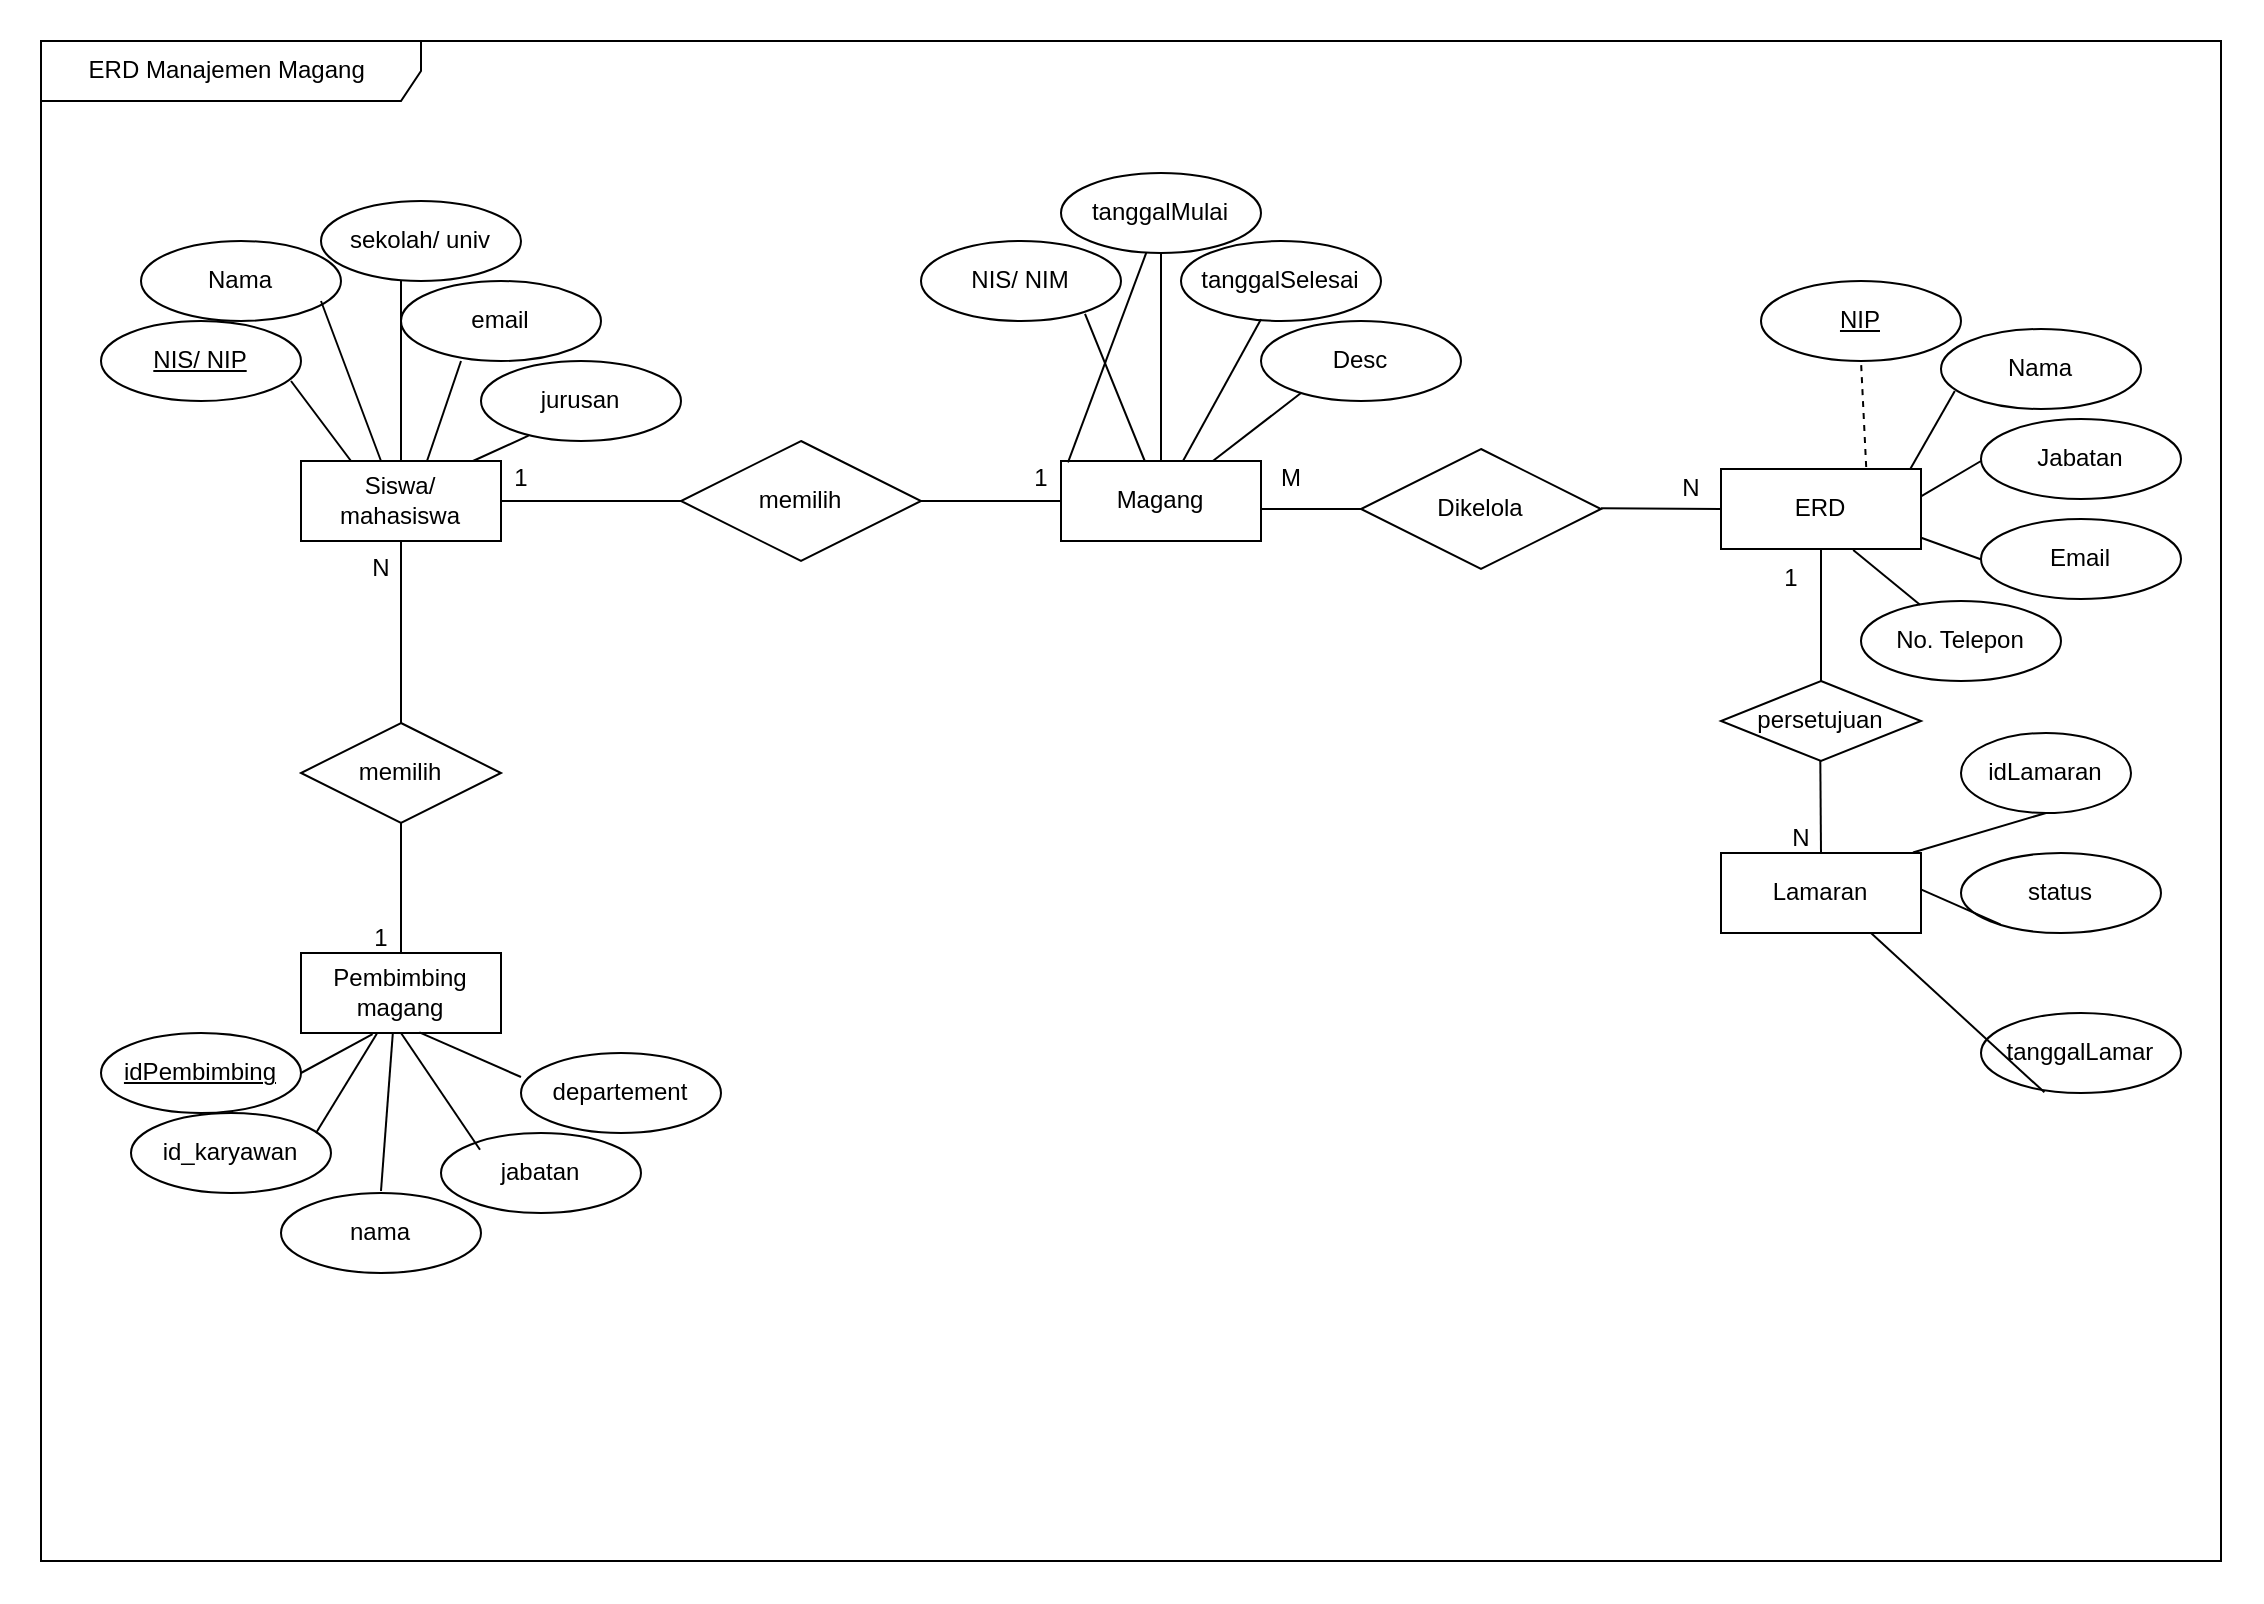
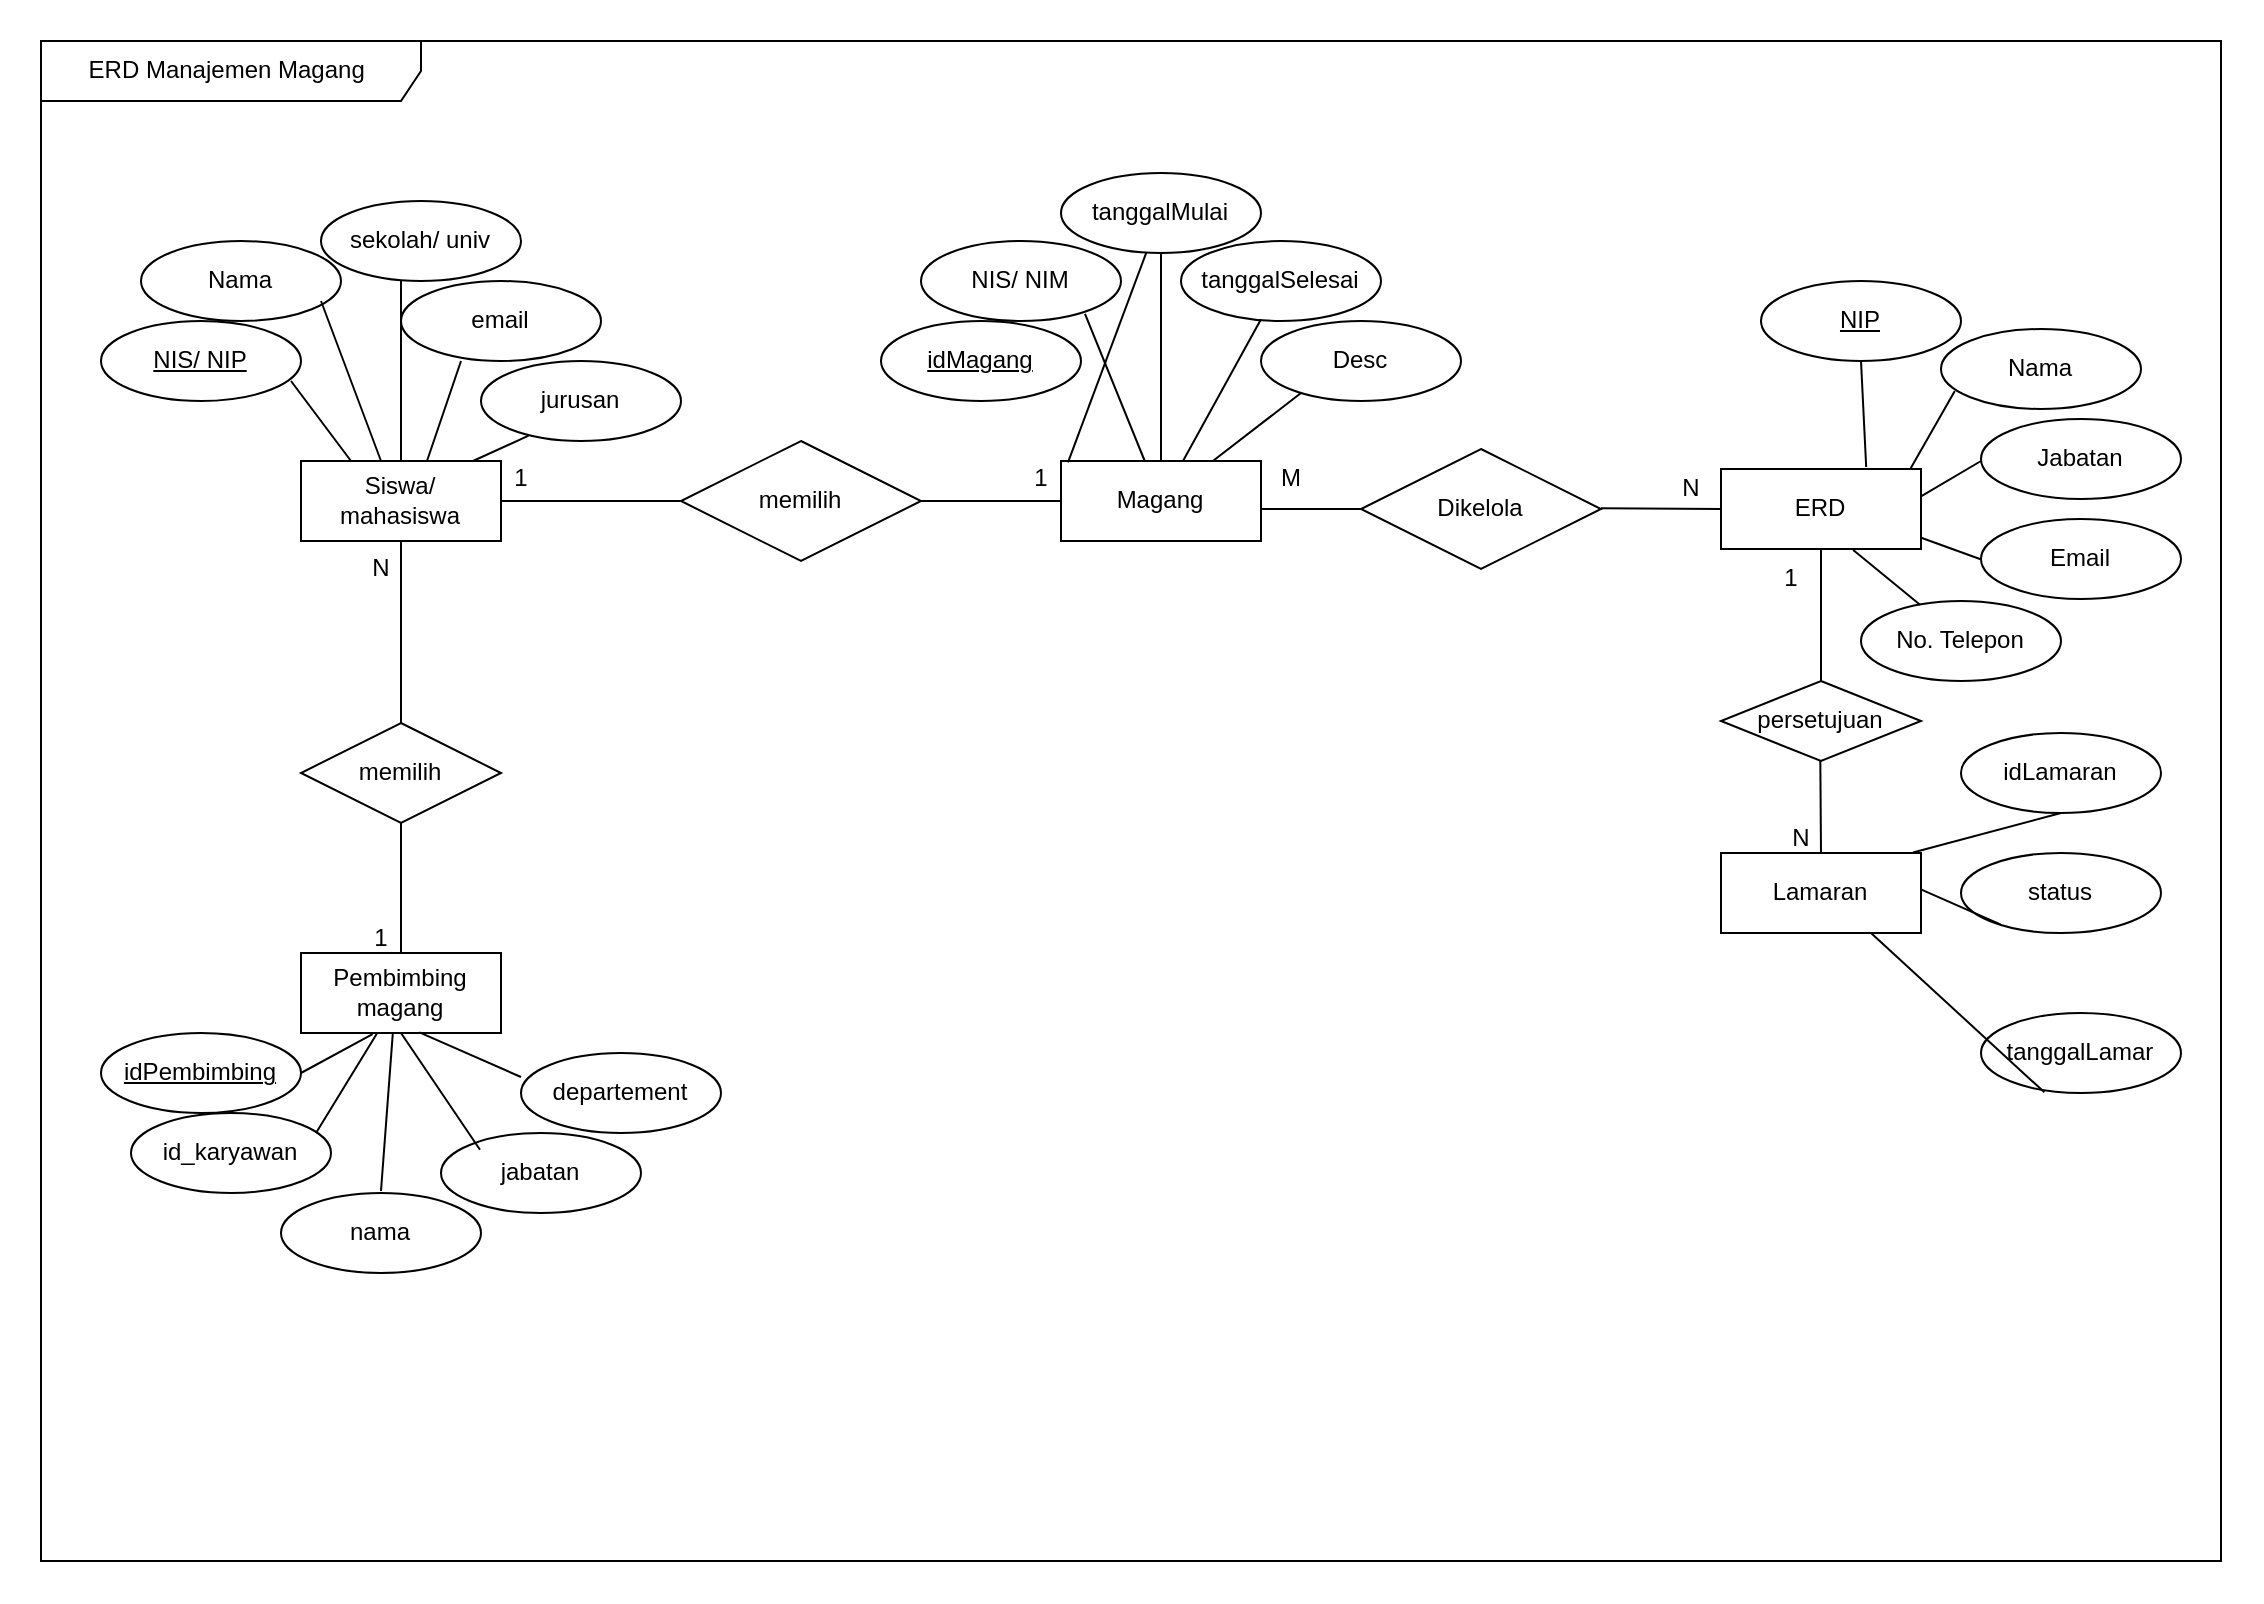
node "idMagang": added
edge "NIP" -- "ERD": style dashed -> solid
node "idLamaran": size 170x80 -> 200x80
